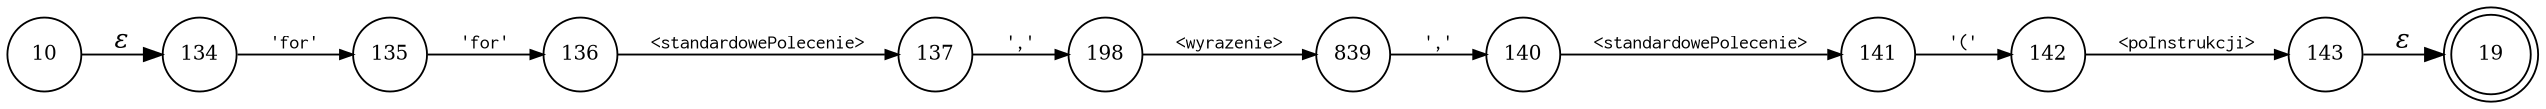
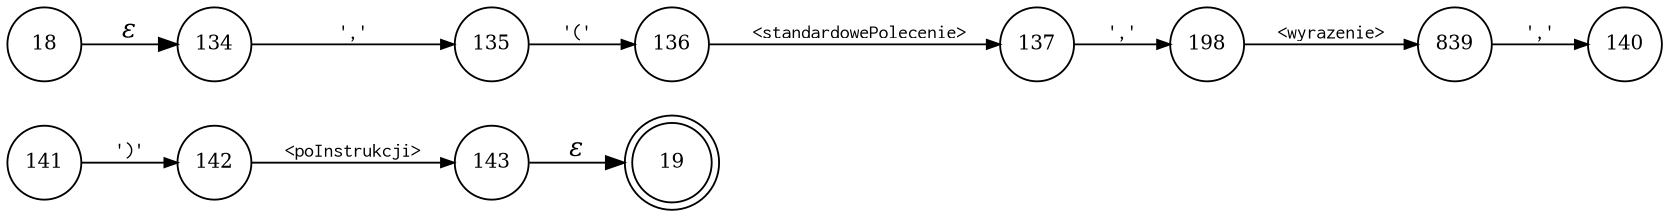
edge "134" -> "135": label "'for'" -> "','"
edge "135" -> "136": label "'for'" -> "'('"
edge "141" -> "142": label "'('" -> "')'"
node "10": label "10" -> "18"
edge "140" -> "141": removed, label "<standardowePolecenie>"
